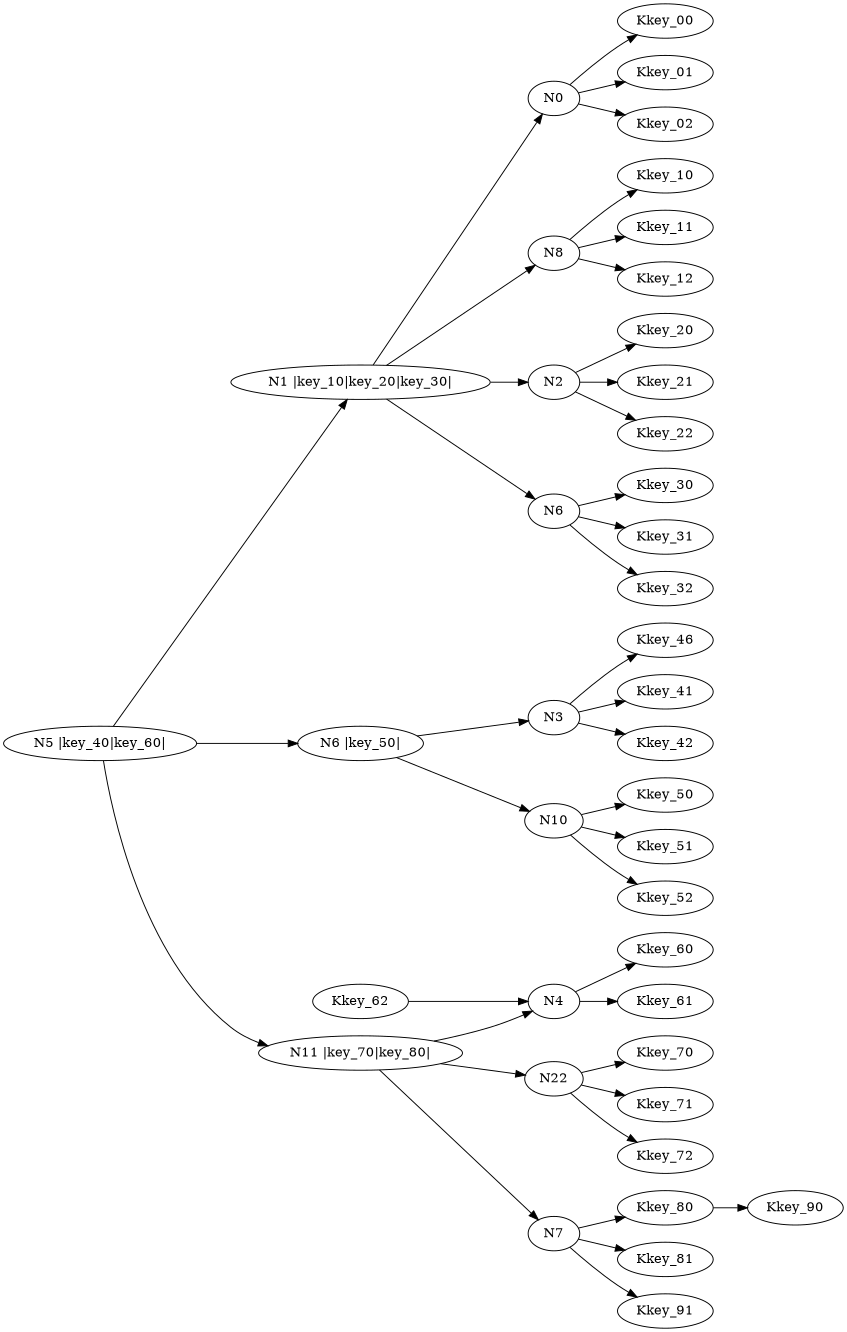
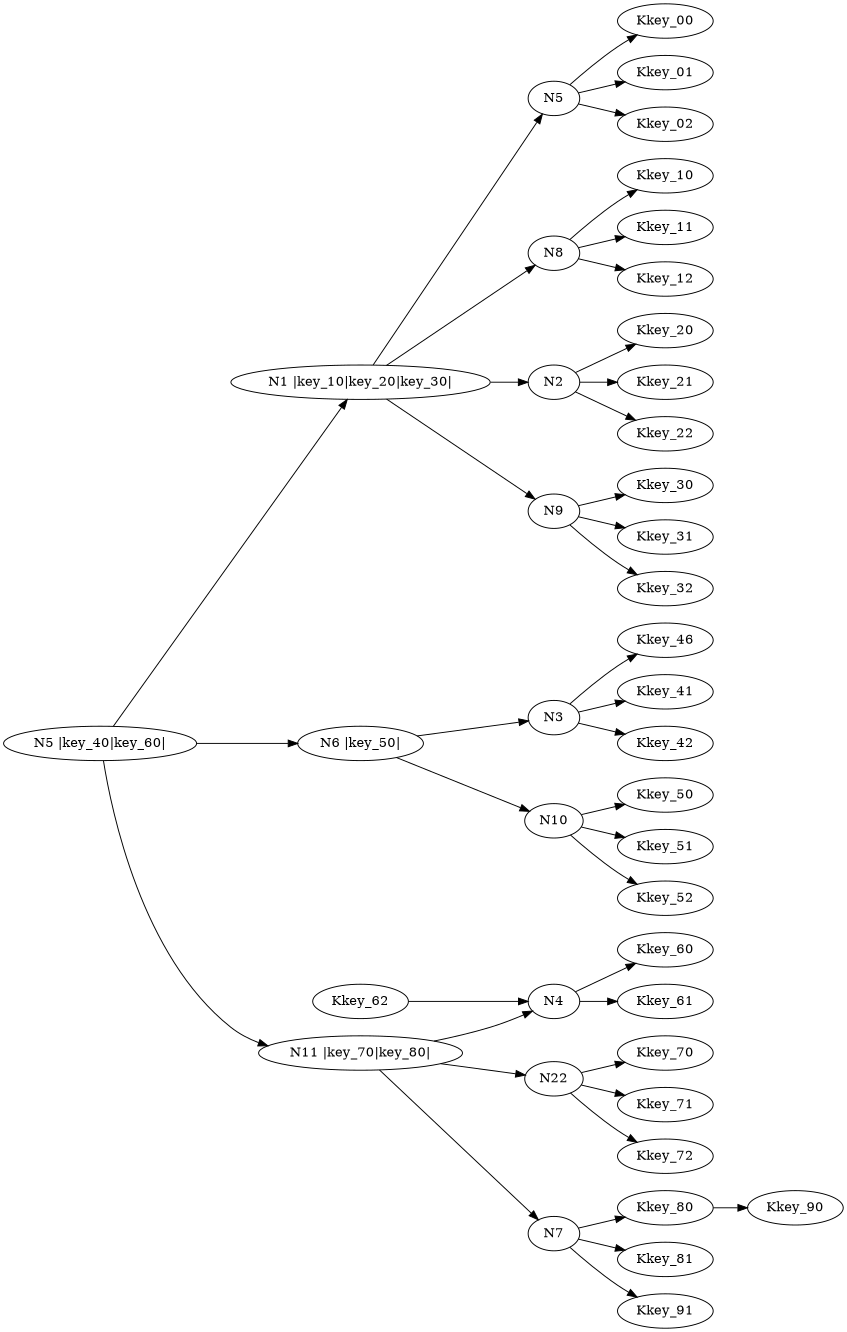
node "N0": label "N0" -> "N5"
node "N6": label "N6" -> "N9"
